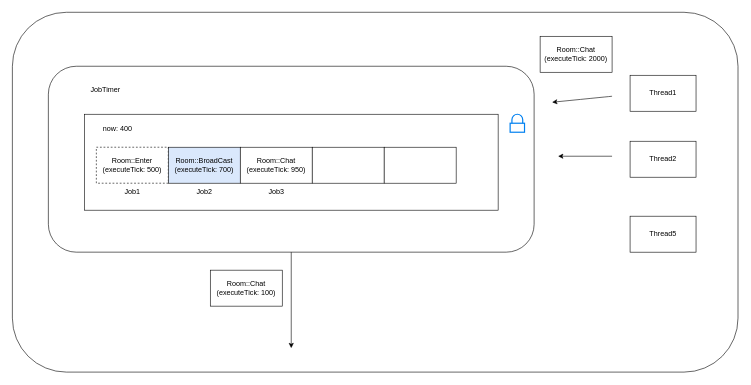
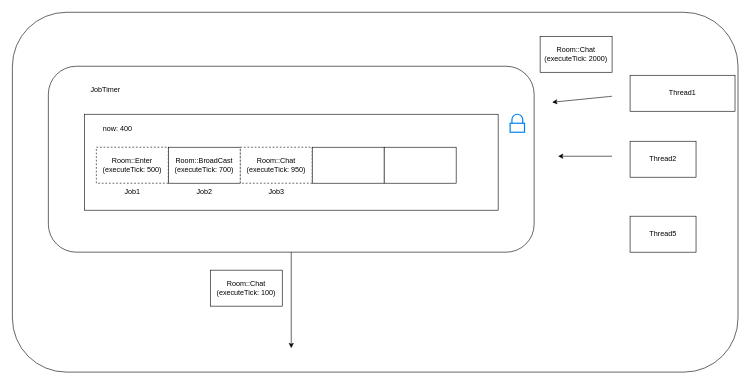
node "Thread1": size 66x36 -> 105x36
node "Room::BroadCast (executeTick: 700)": fillcolor #dae8fc -> #ffffff
node "Room::Chat (executeTick: 950)": style solid -> dashed
